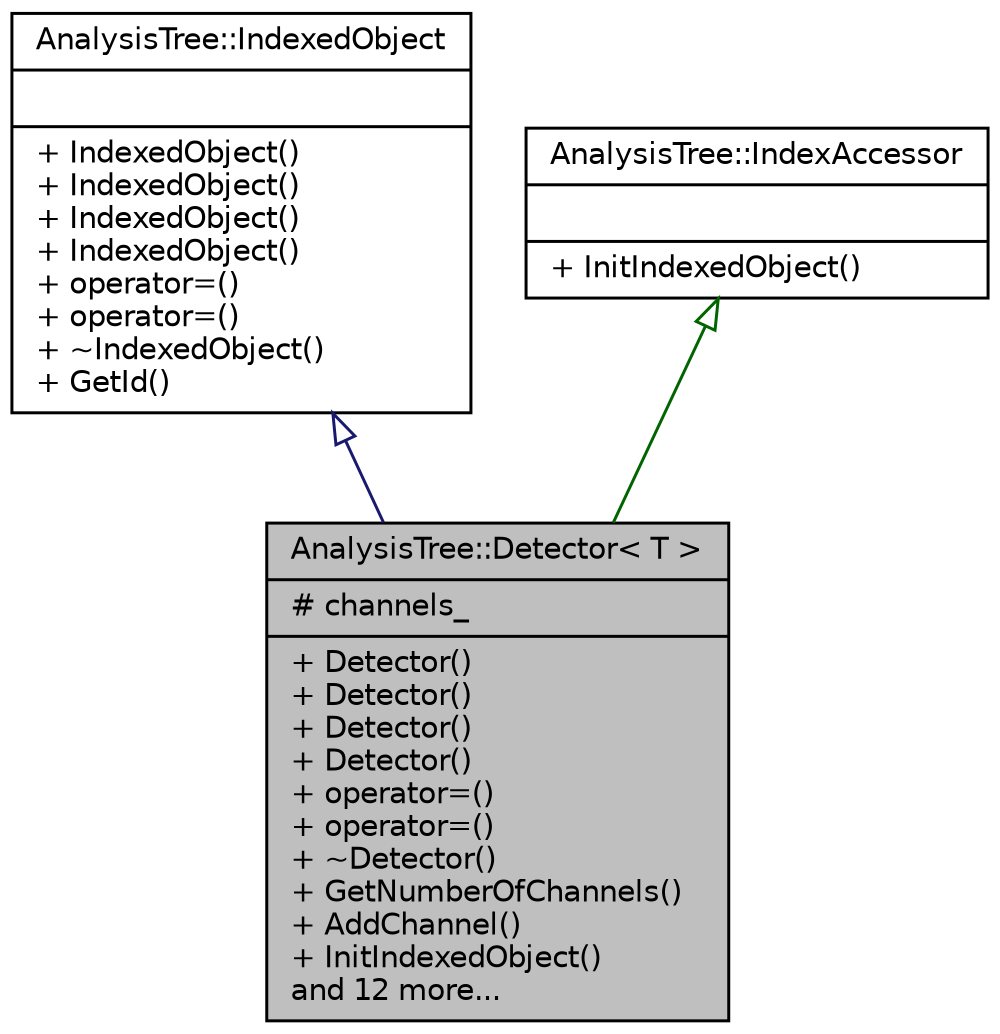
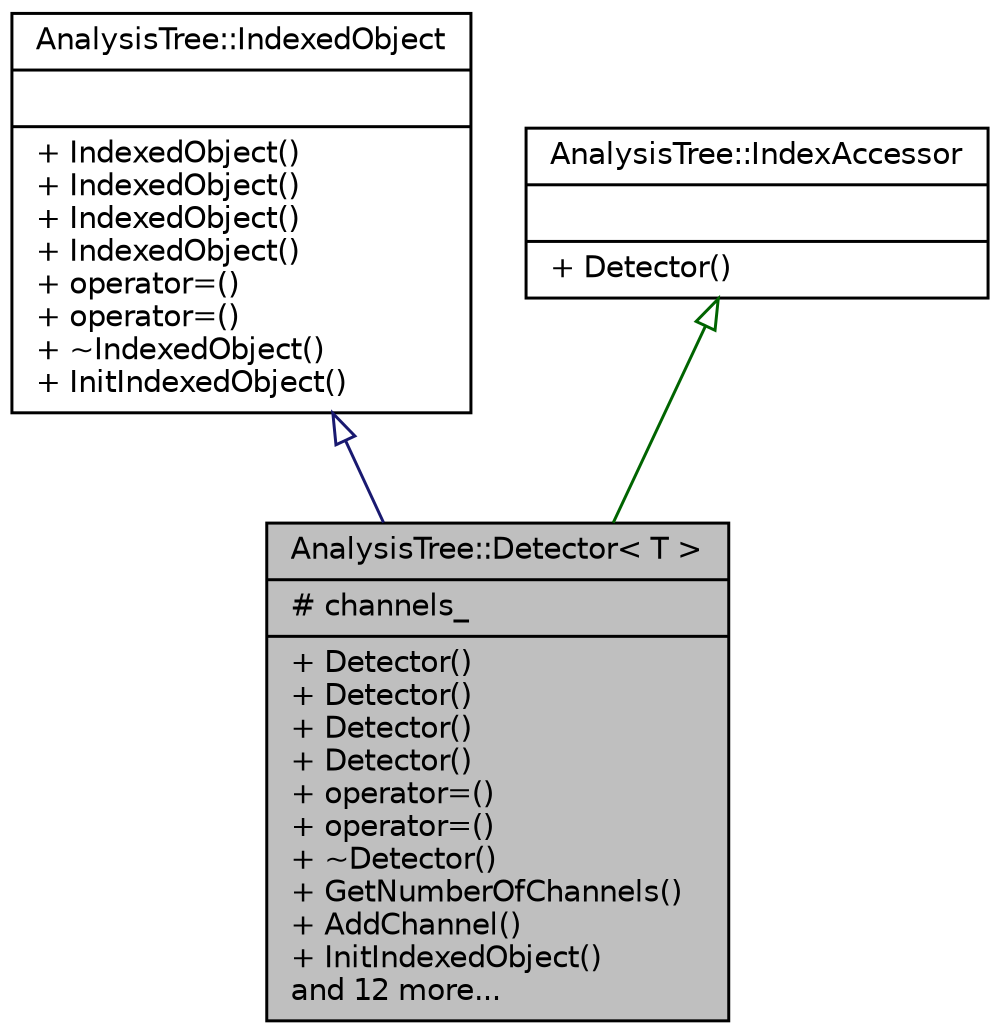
node "AnalysisTree::IndexAccessor": text "+ InitIndexedObject()" -> "+ Detector()"
node "AnalysisTree::IndexedObject": text "+ GetId()" -> "+ InitIndexedObject()"
